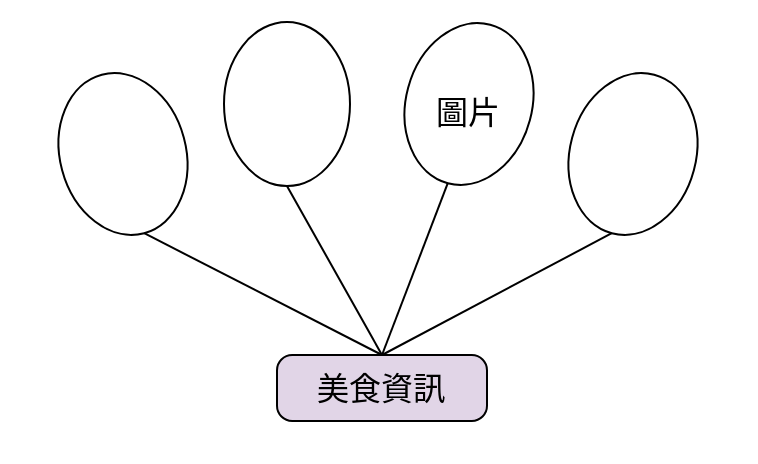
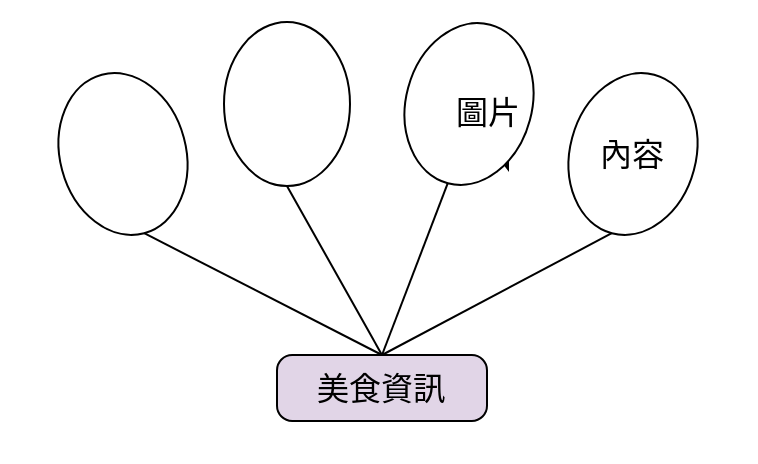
node "圖片": moved (469, 112) -> (489, 112)
node "內容": added
